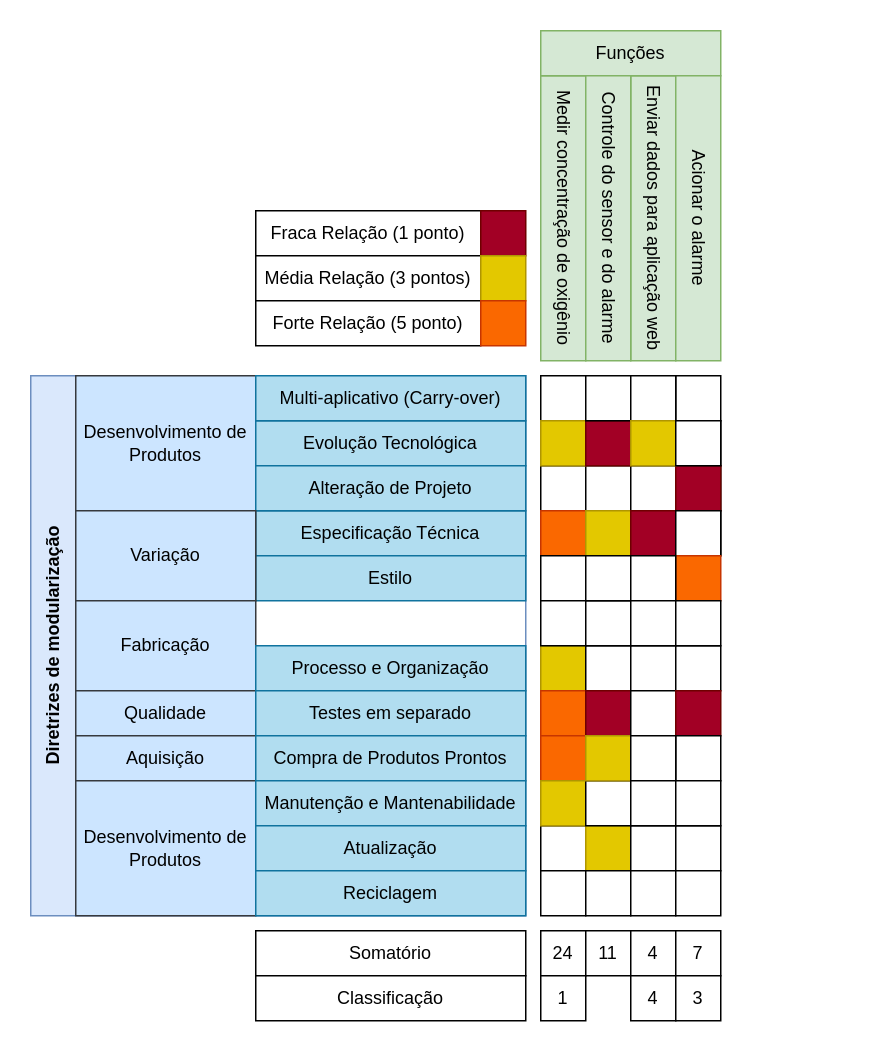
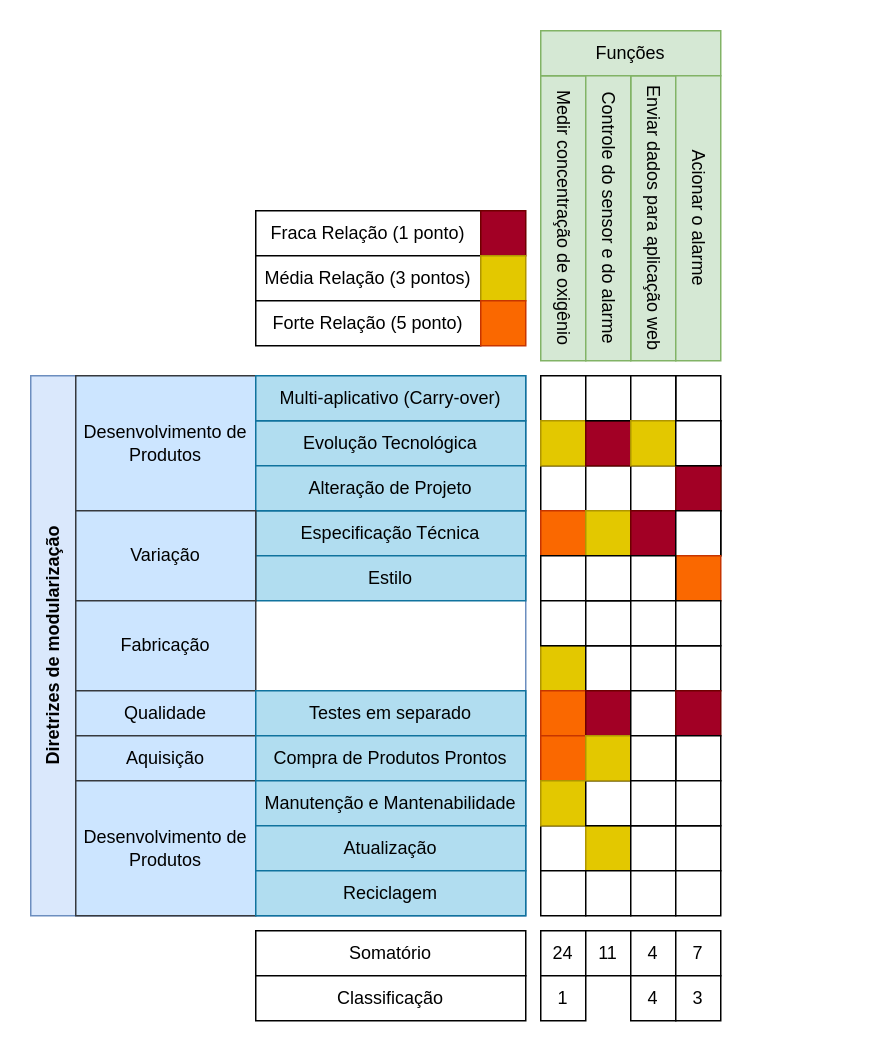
node "Processo e Organização": removed
